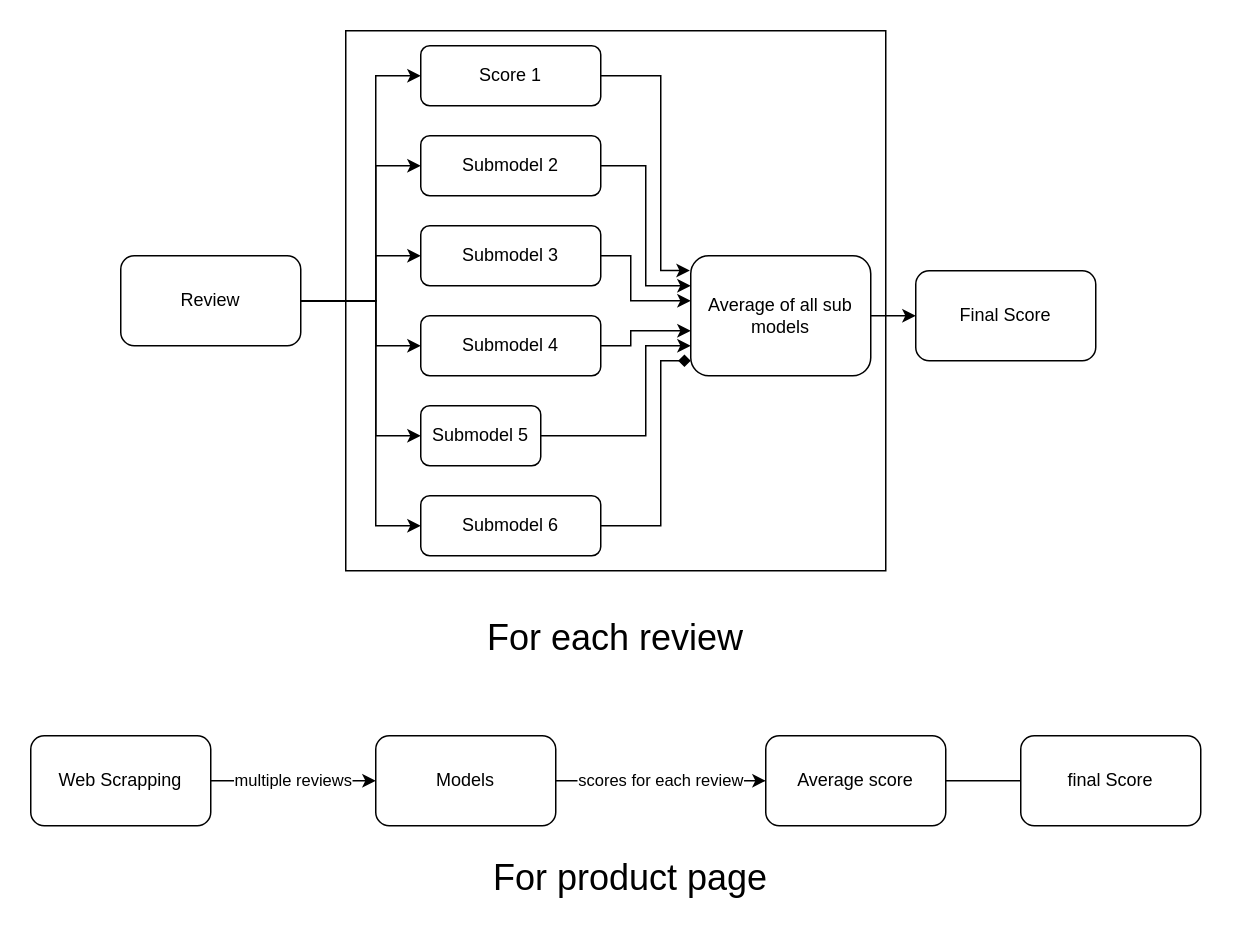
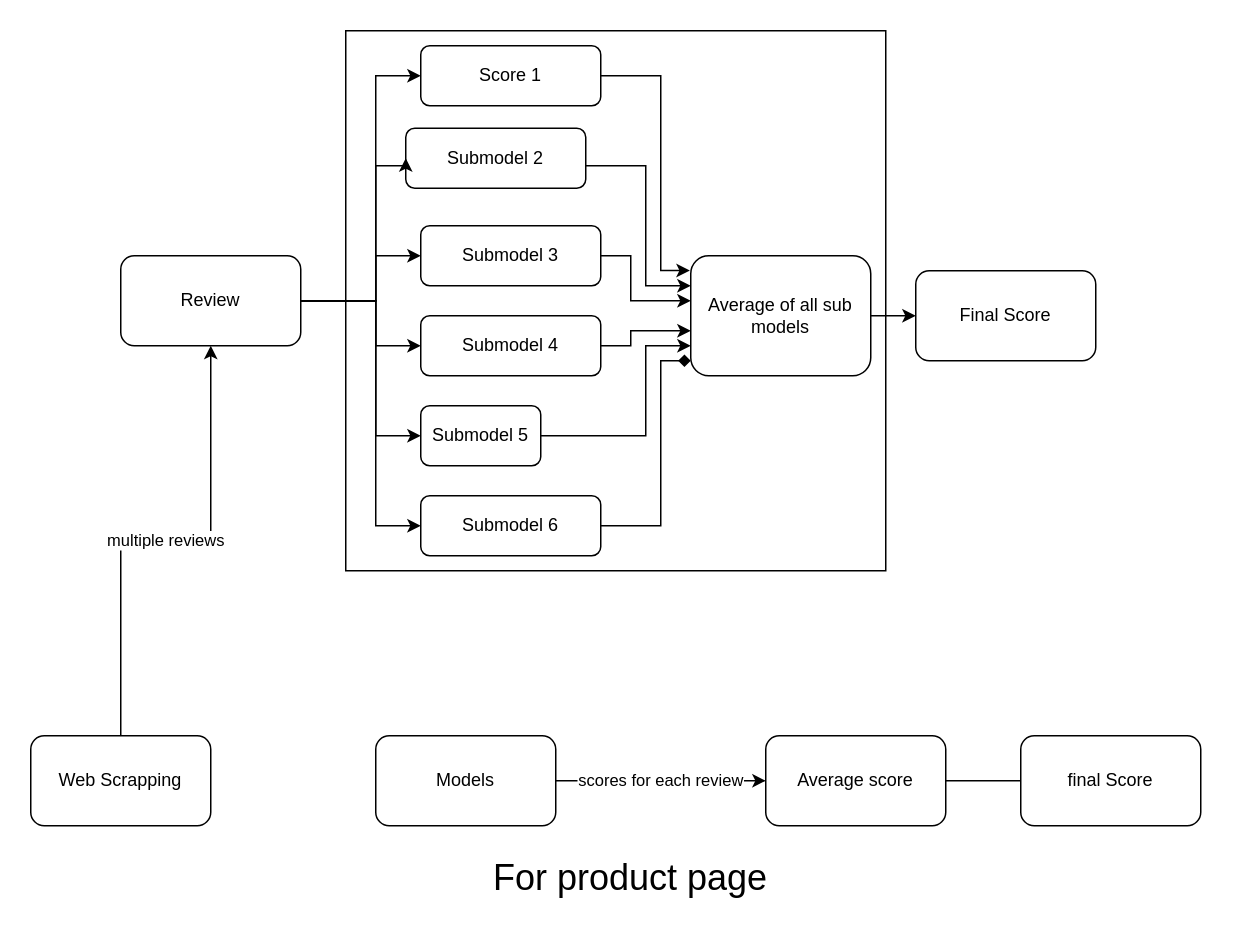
node "Submodel 2": moved (511, 166) -> (496, 158)
node "For each review": removed
edge "Web Scrapping" -> "Models": now "Web Scrapping" -> "Review"
